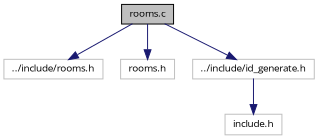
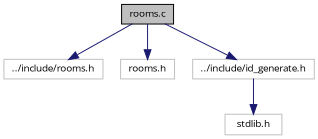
node "include.h": label "include.h" -> "stdlib.h"
